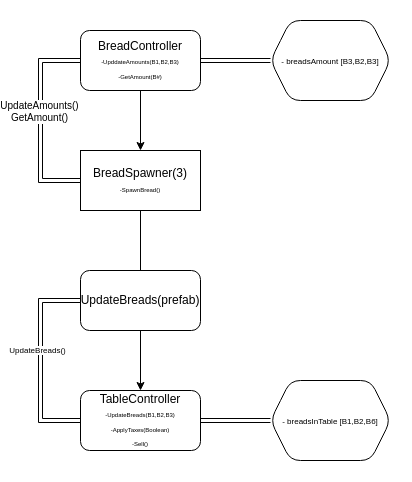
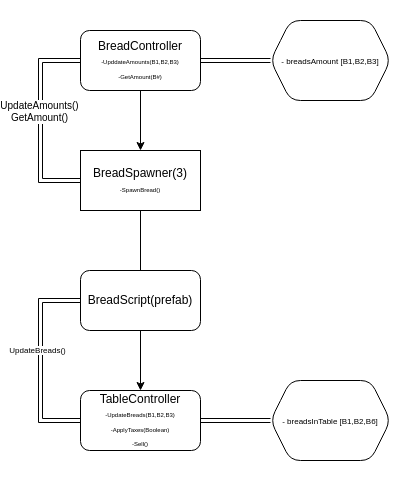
node "- breadsAmount [B3,B2,B3]": label "- breadsAmount [B3,B2,B3]" -> "- breadsAmount [B1,B2,B3]"
node "UpdateBreads(prefab)": label "UpdateBreads(prefab)" -> "BreadScript(prefab)"
